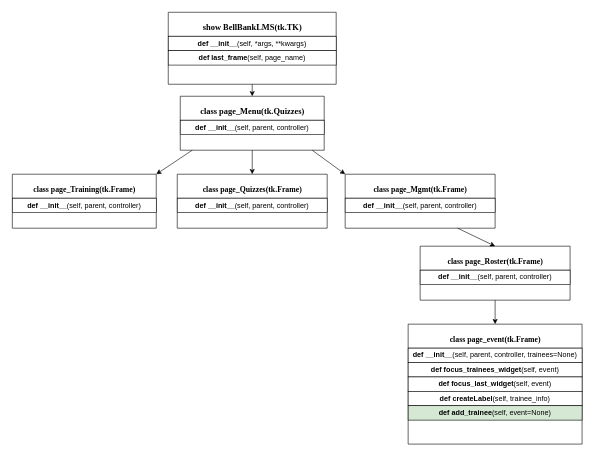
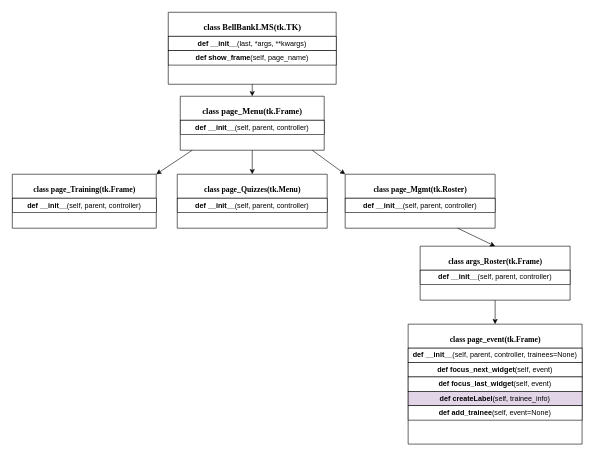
node "show BellBankLMS(tk.TK)": label "show BellBankLMS(tk.TK)" -> "class BellBankLMS(tk.TK)"
node "def __init__(self, *args, **kwargs)": label "def __init__(self, *args, **kwargs)" -> "def __init__(last, *args, **kwargs)"
node "def last_frame(self, page_name)": label "def last_frame(self, page_name)" -> "def show_frame(self, page_name)"
node "class page_Menu(tk.Quizzes)": label "class page_Menu(tk.Quizzes)" -> "class page_Menu(tk.Frame)"
node "class page_Quizzes(tk.Frame)": label "class page_Quizzes(tk.Frame)" -> "class page_Quizzes(tk.Menu)"
node "class page_Mgmt(tk.Frame)": label "class page_Mgmt(tk.Frame)" -> "class page_Mgmt(tk.Roster)"
node "class page_Roster(tk.Frame)": label "class page_Roster(tk.Frame)" -> "class args_Roster(tk.Frame)"
node "def focus_trainees_widget(self, event)": label "def focus_trainees_widget(self, event)" -> "def focus_next_widget(self, event)"
node "def createLabel(self, trainee_info)": fillcolor #ffffff -> #e1d5e7
node "def add_trainee(self, event=None)": fillcolor #d5e8d4 -> #ffffff
